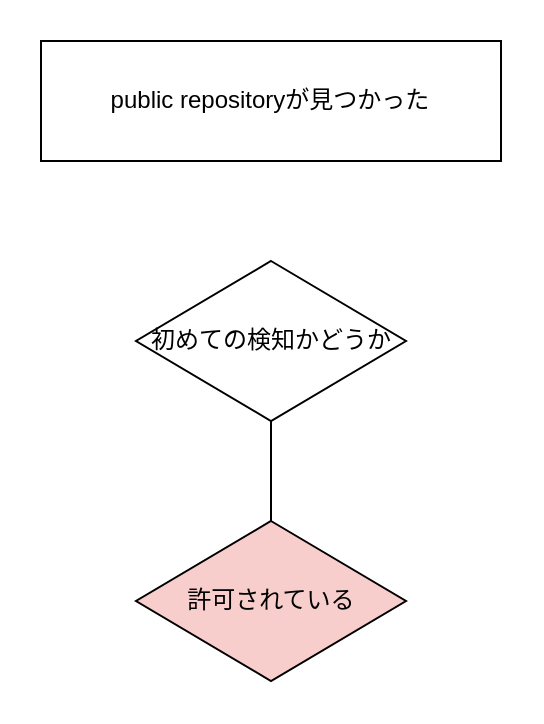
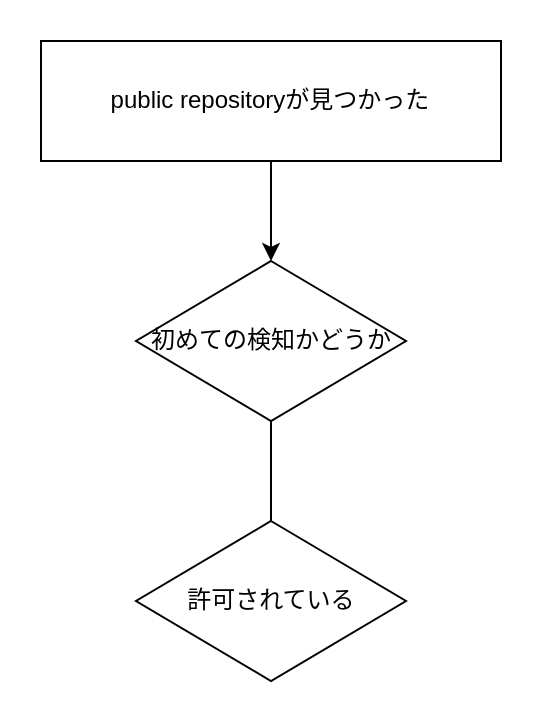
edge "public repositoryが見つかった" -> "初めての検知かどうか": added
node "許可されている": fillcolor #f8cecc -> #ffffff
